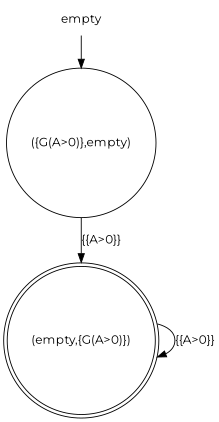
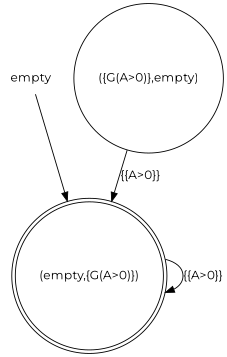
edge "empty" -> "({G(A>0)},empty)": now "empty" -> "(empty,{G(A>0)})"
